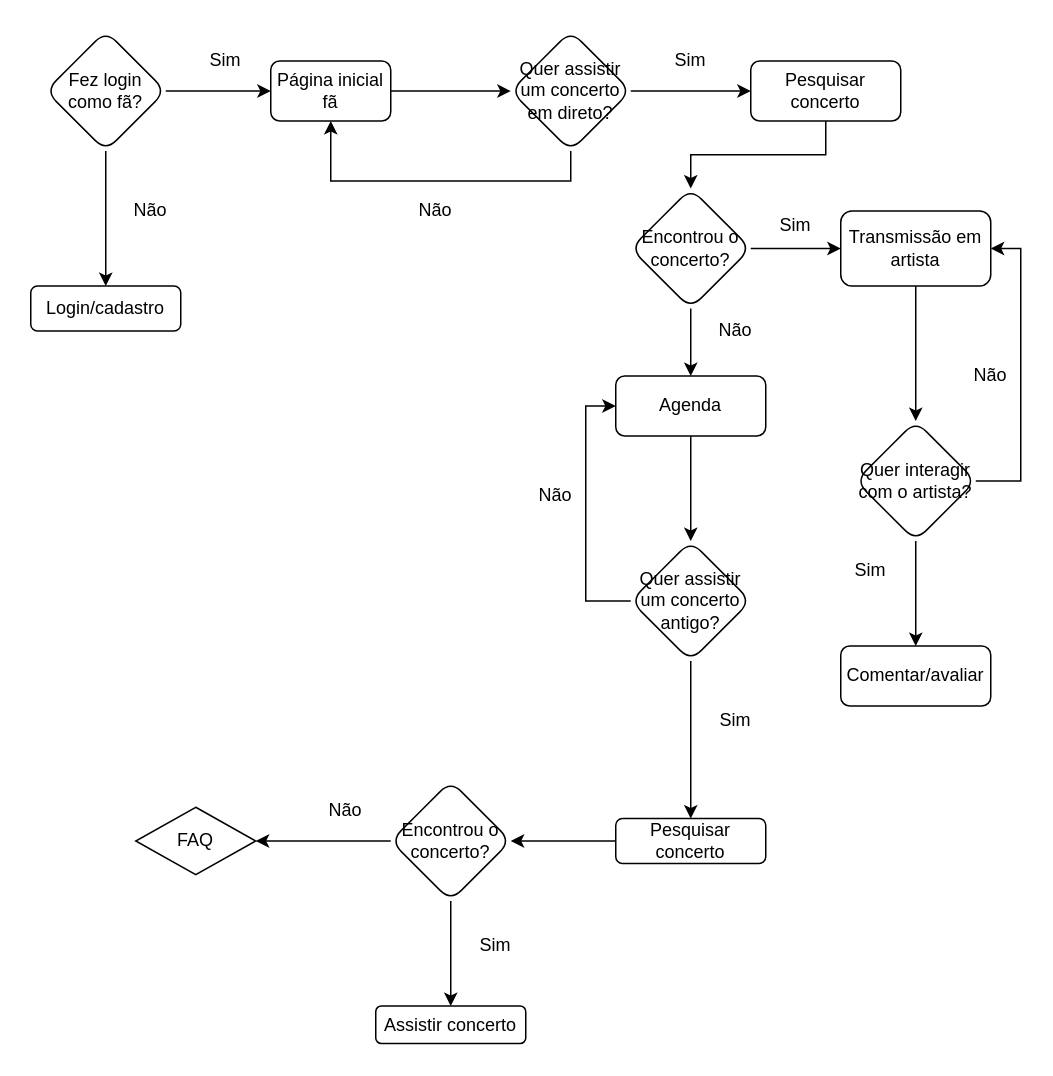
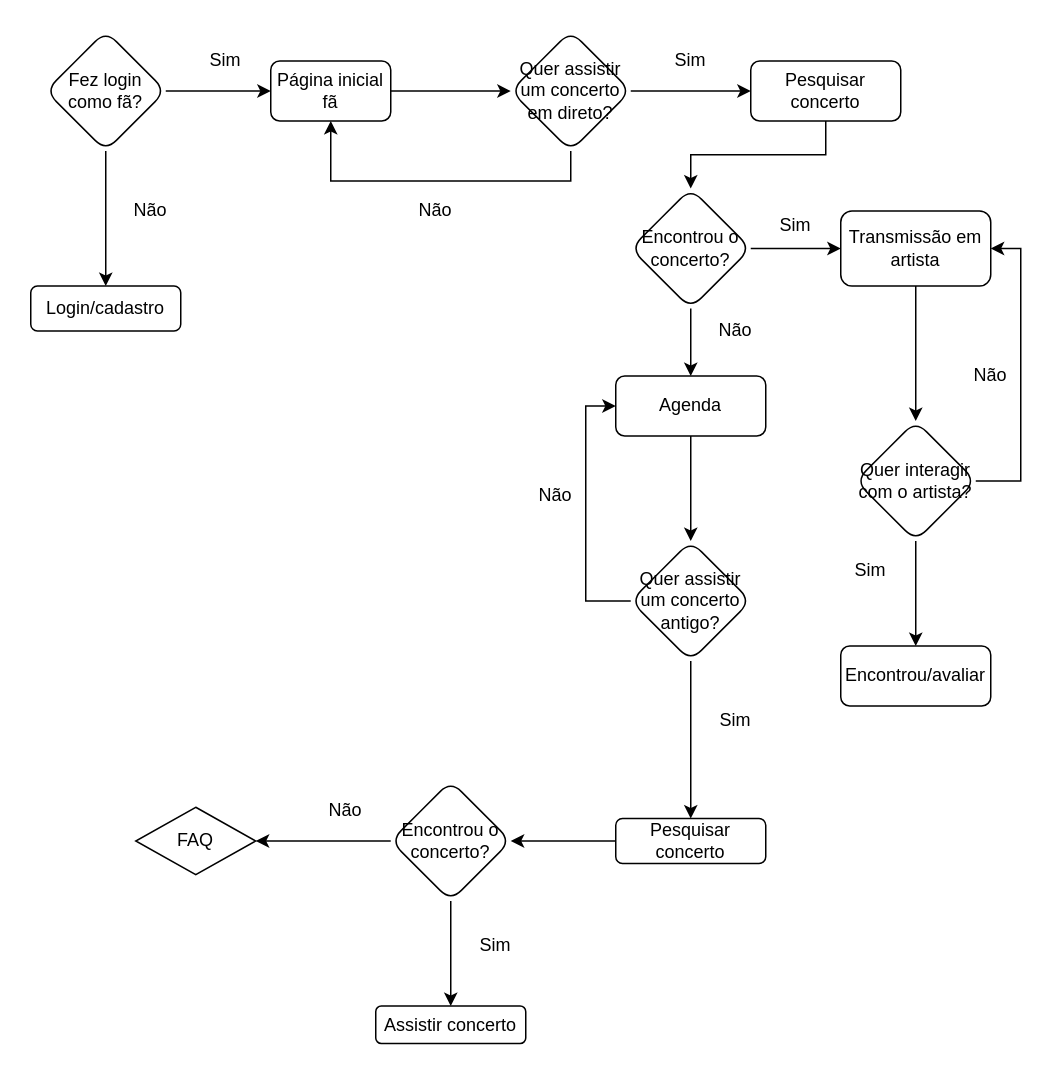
node "Comentar/avaliar": label "Comentar/avaliar" -> "Encontrou/avaliar"
